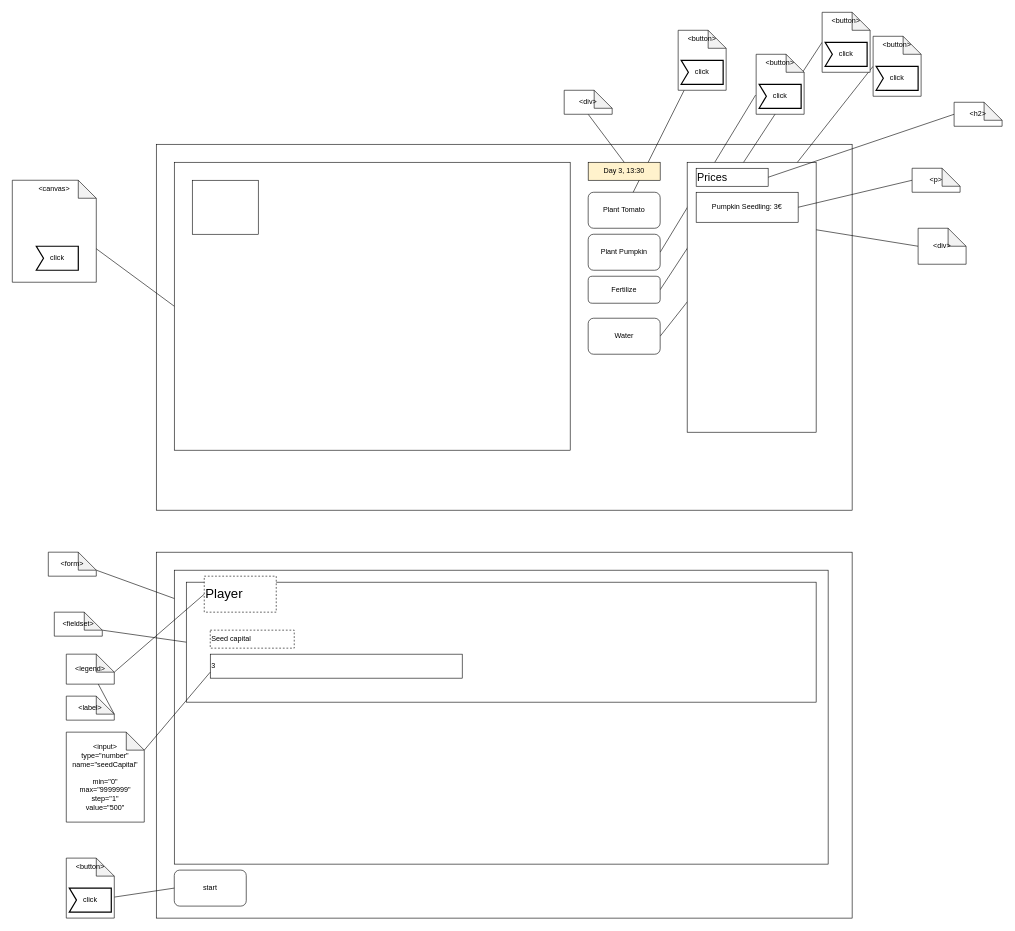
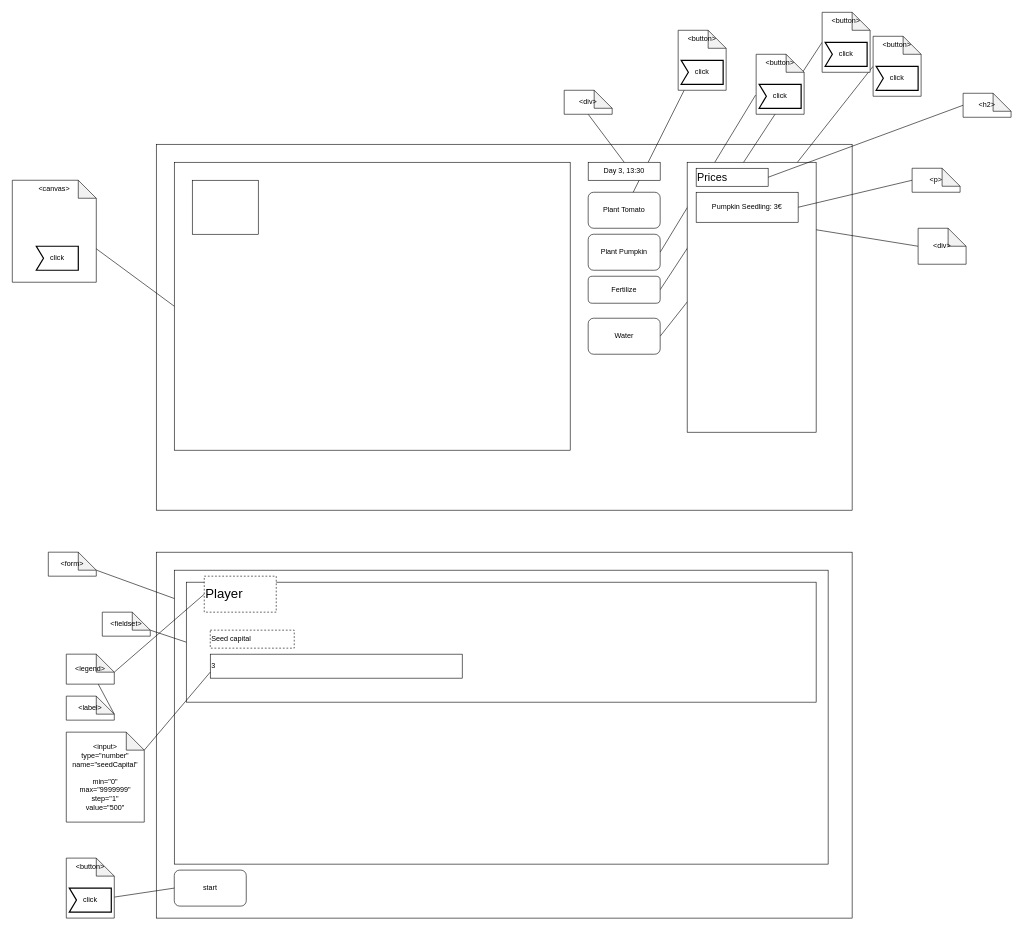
node "<h2>": moved (978, 114) -> (987, 105)
node "Day 3, 13:30": fillcolor #fff2cc -> #ffffff
node "<fieldset>": moved (78, 624) -> (126, 624)
